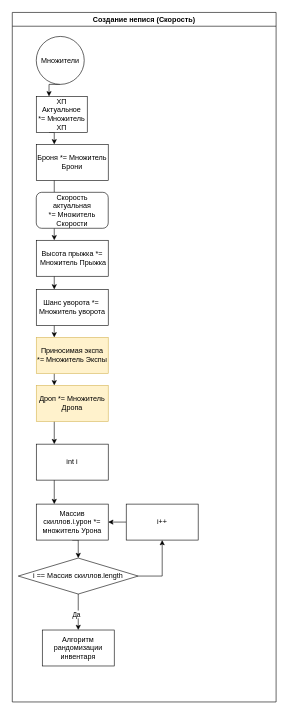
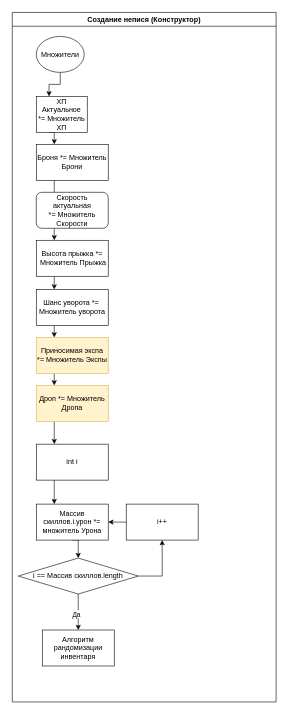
node "Создание непися (Скорость)": label "Создание непися (Скорость)" -> "Создание непися (Конструктор)"
node "Множители": size 48x48 -> 48x36
